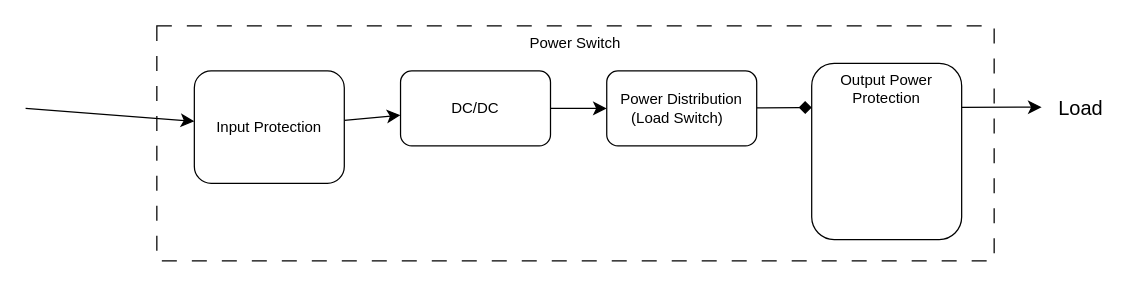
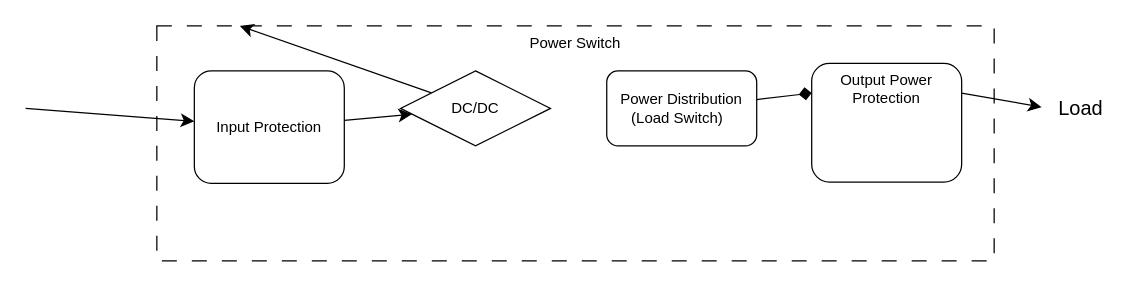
node "DC/DC": shape rounded rectangle -> diamond
edge "DC/DC" -> "Power Distribution (Load Switch)": now "DC/DC" -> "Power Switch"
node "Output Power Protection": size 150x176 -> 150x119
